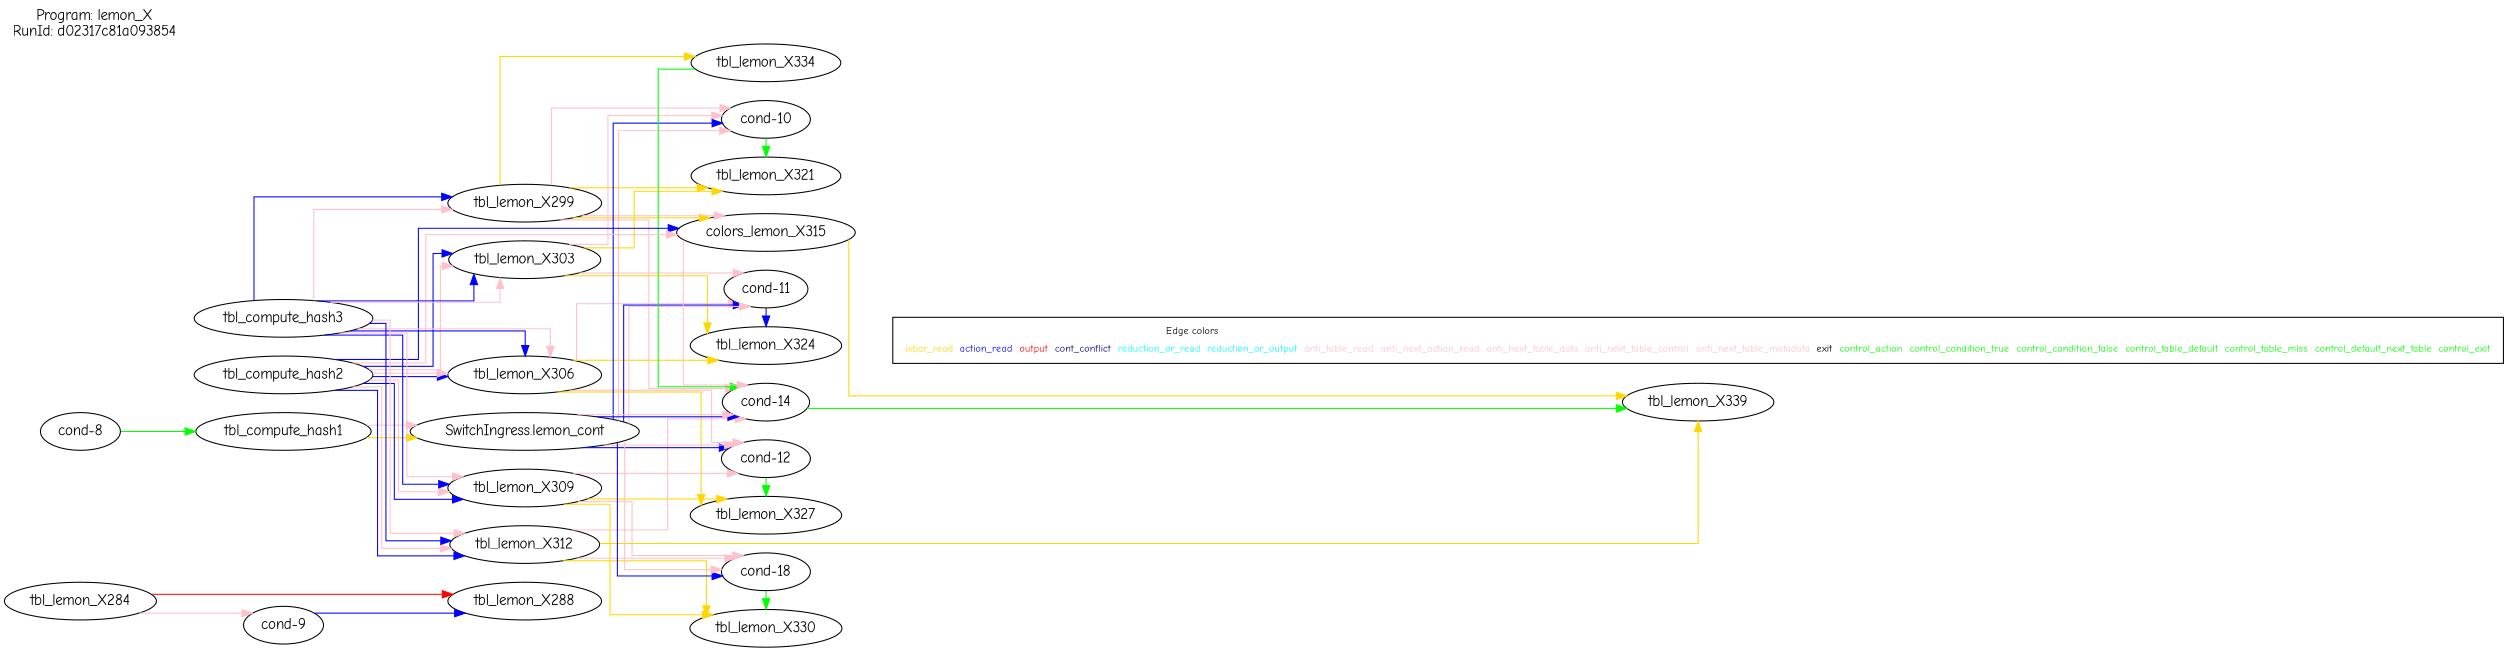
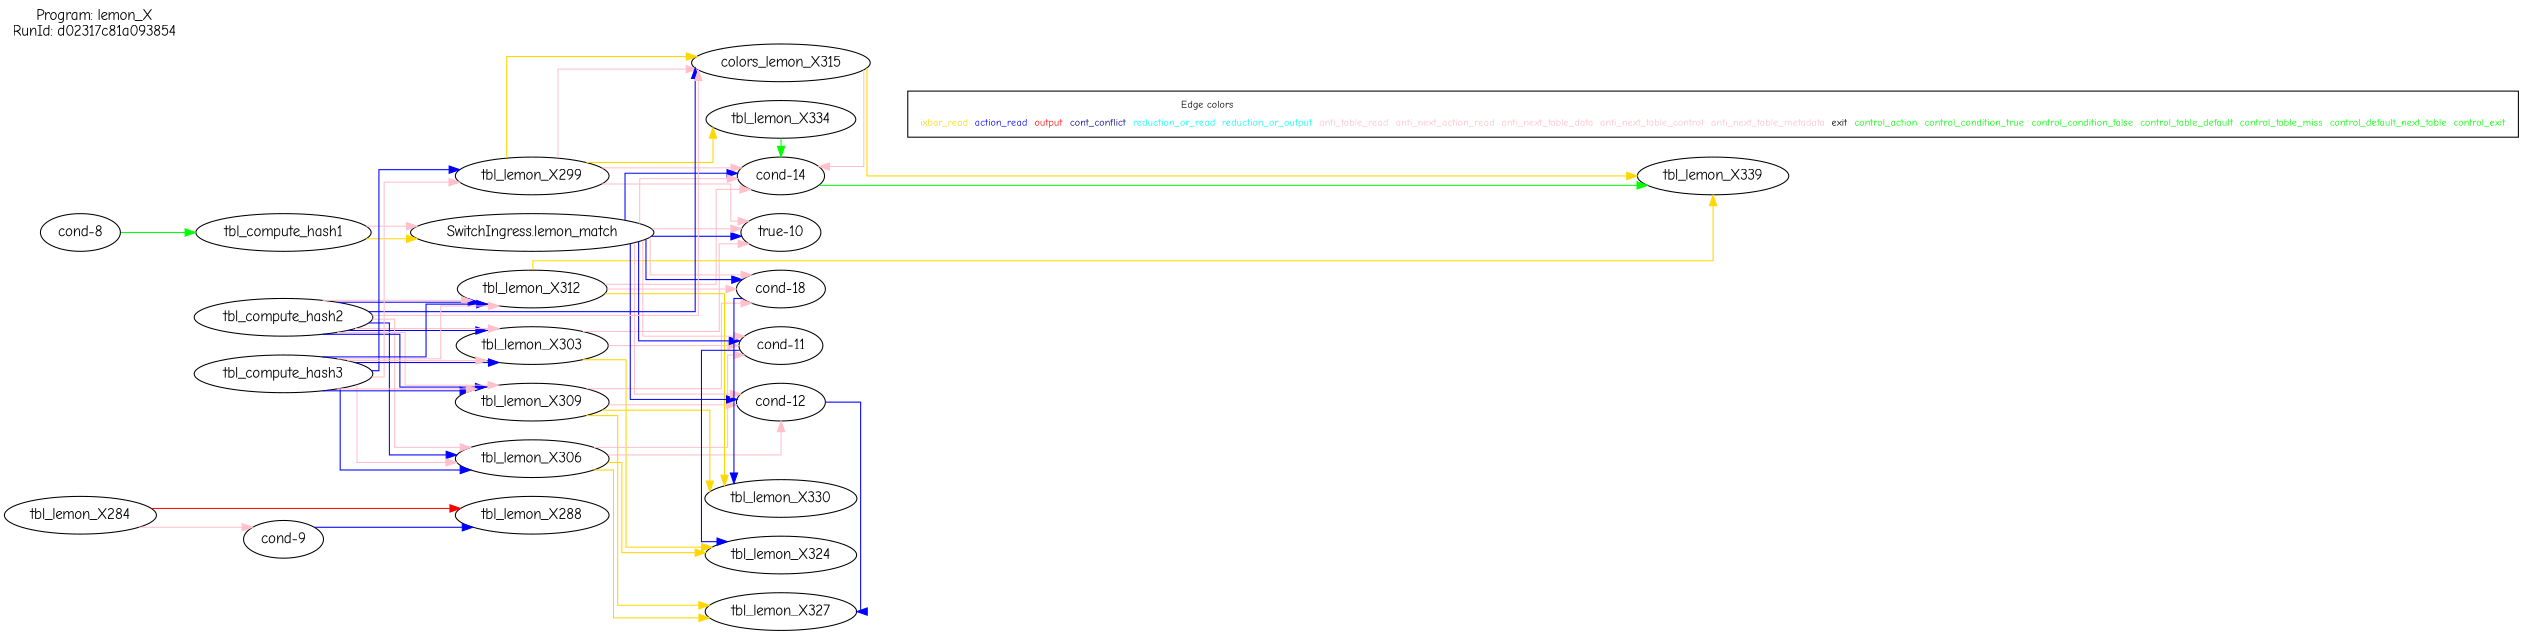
node "cond-10": label "cond-10" -> "true-10"
node "tbl_lemon_X321": removed
node "SwitchIngress.lemon_cont": label "SwitchIngress.lemon_cont" -> "SwitchIngress.lemon_match"
edge "cond-12" -> "tbl_lemon_X327": color green -> blue
edge "cond-18" -> "tbl_lemon_X330": color green -> blue
